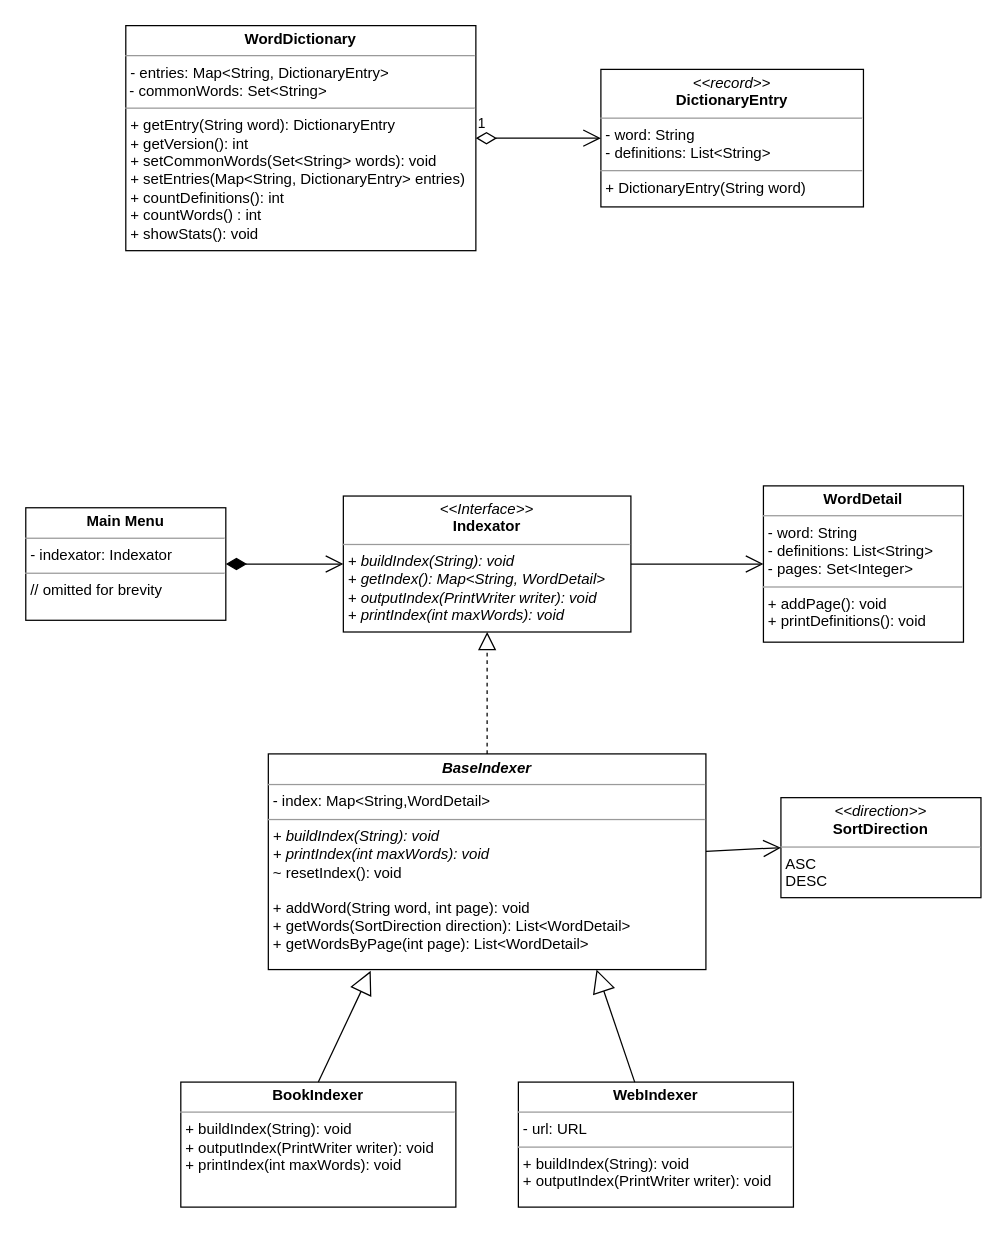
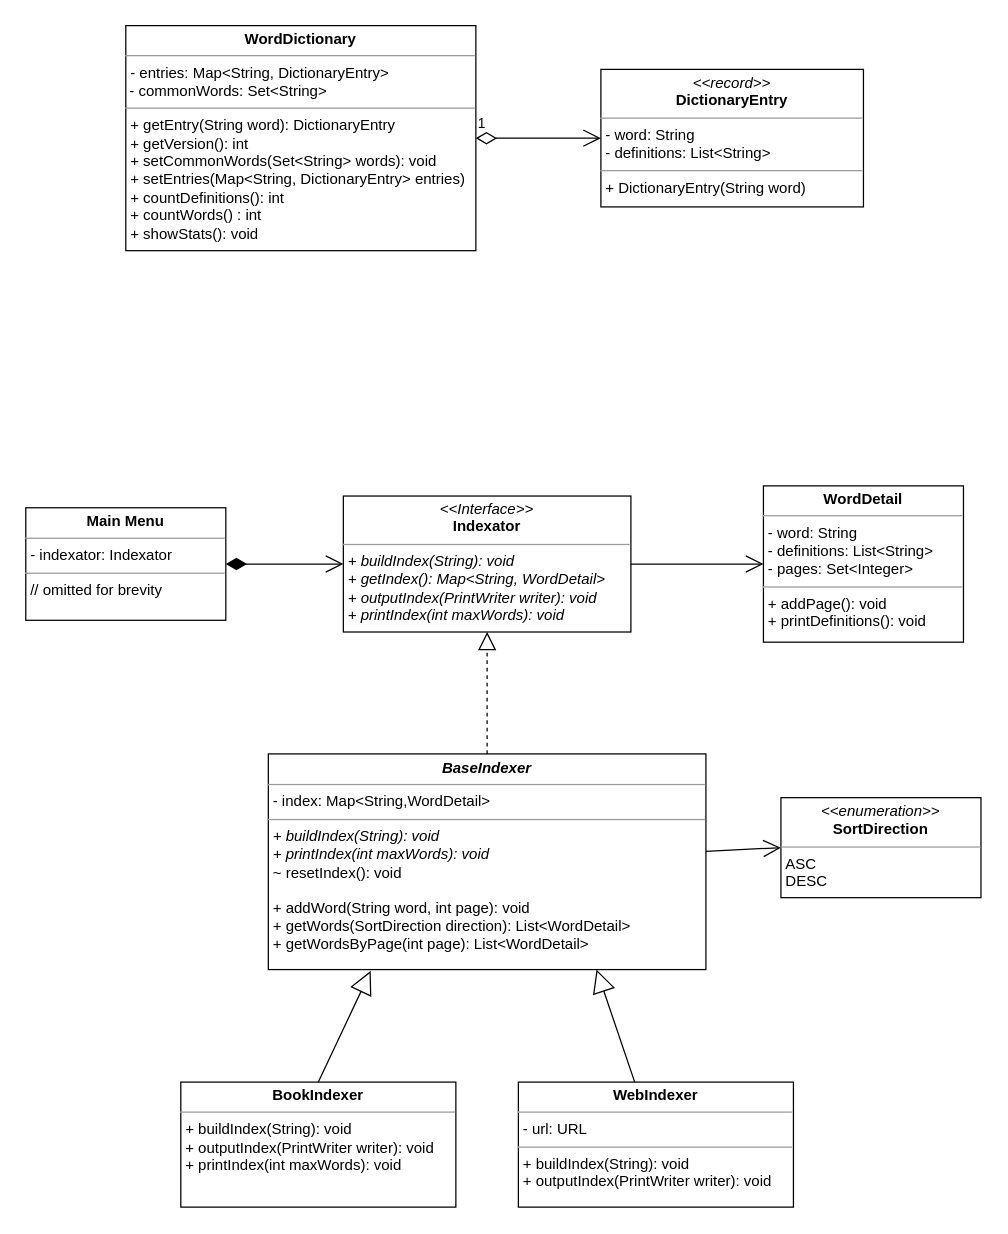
node "<<direction>> SortDirection ASC DESC": label "<<direction>> SortDirection ASC DESC" -> "<<enumeration>> SortDirection ASC DESC"
